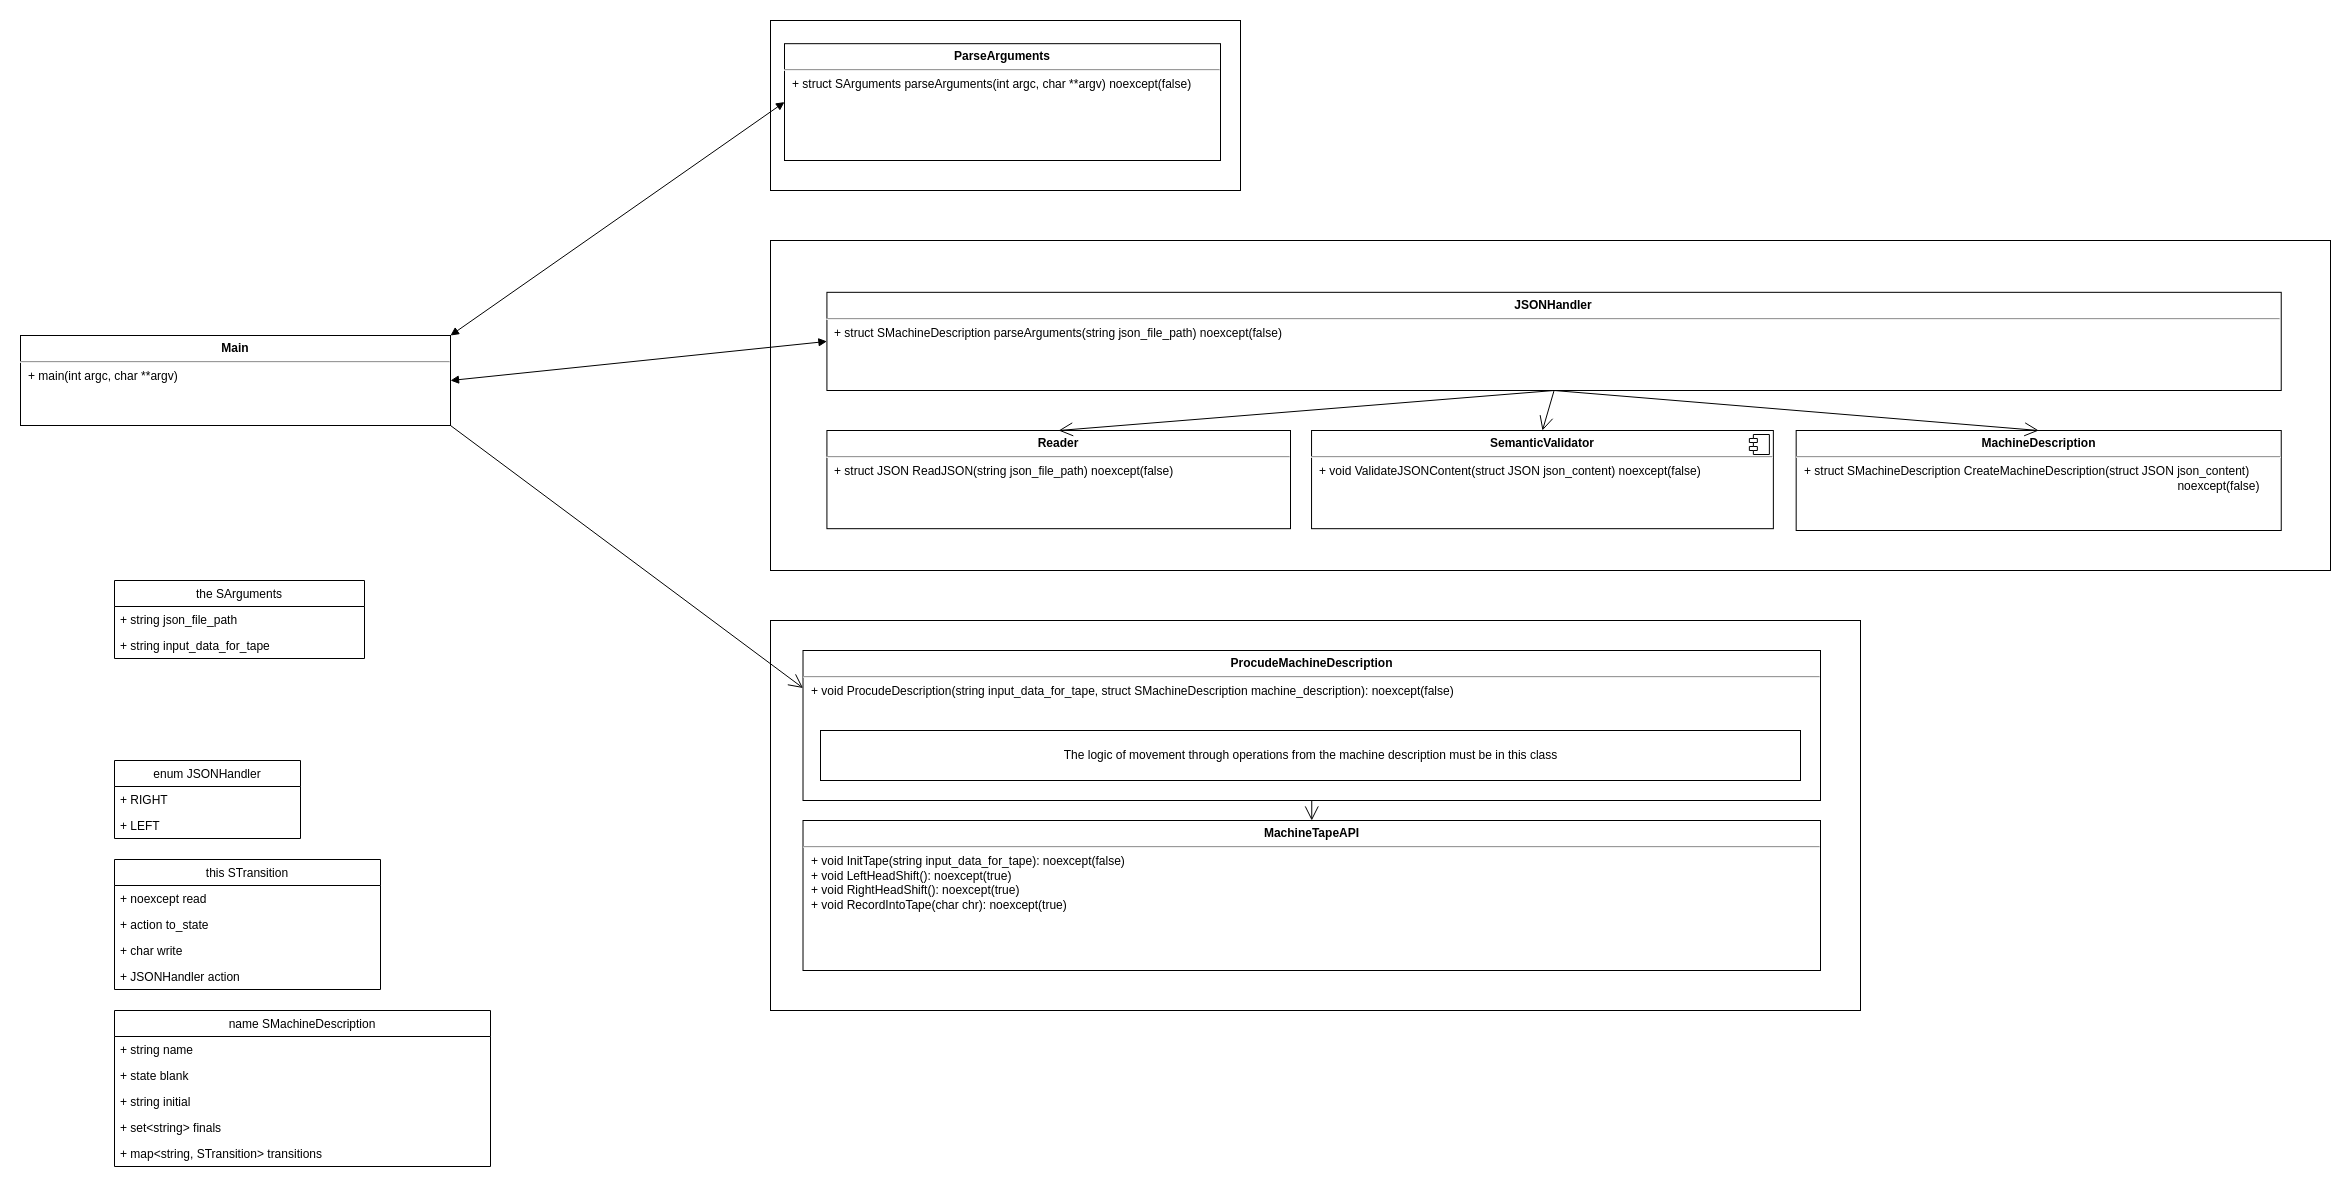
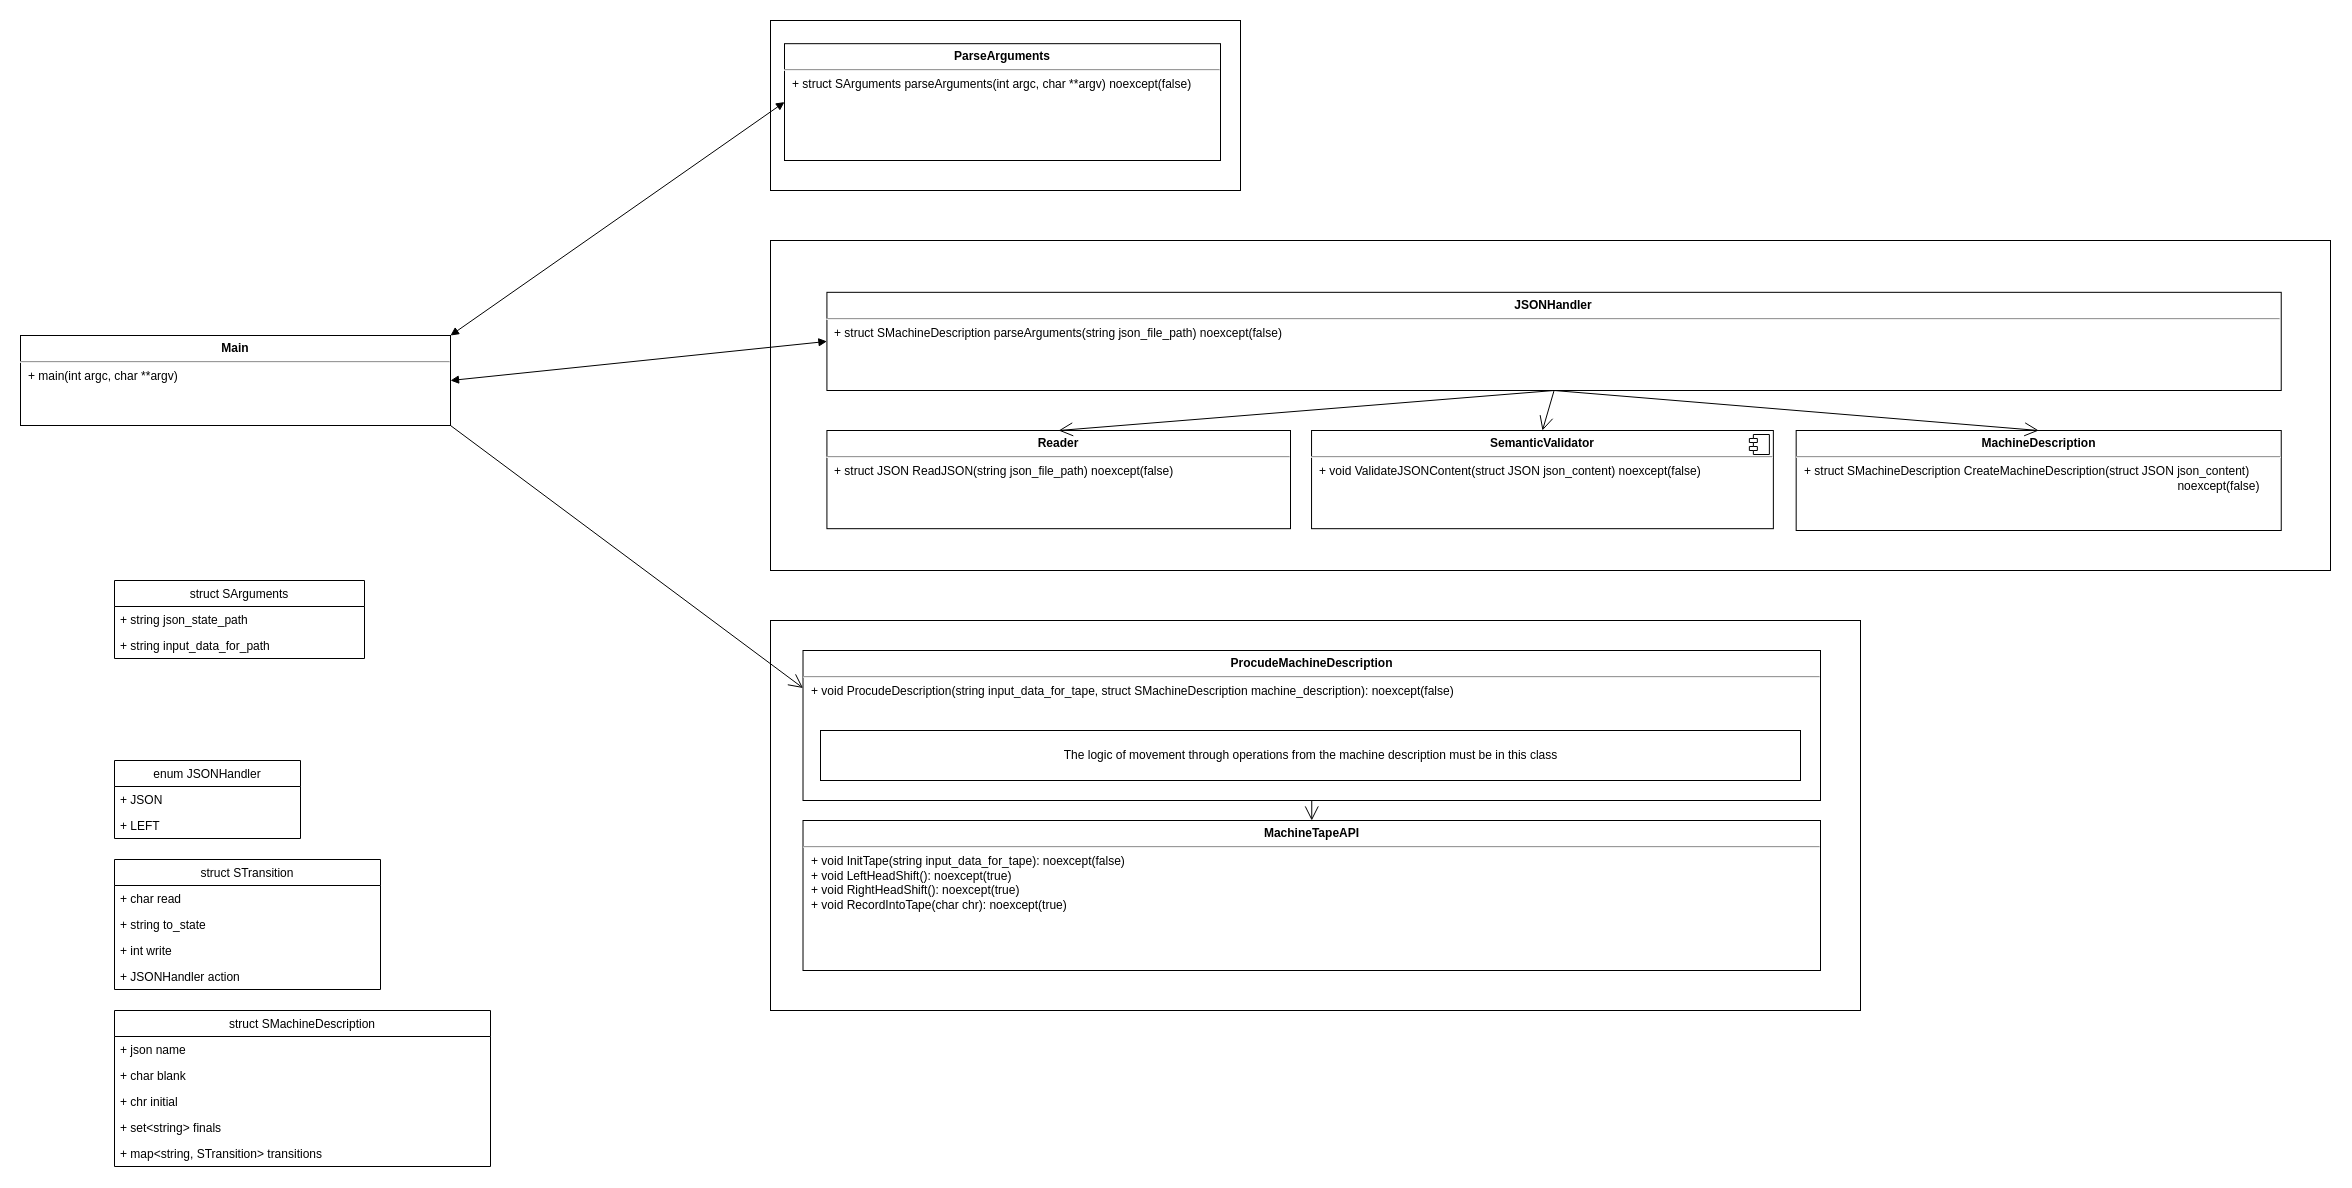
node "the SArguments": label "the SArguments" -> "struct SArguments"
node "+ string json_file_path": label "+ string json_file_path" -> "+ string json_state_path"
node "+ string input_data_for_tape": label "+ string input_data_for_tape" -> "+ string input_data_for_path"
node "+ RIGHT": label "+ RIGHT" -> "+ JSON"
node "this STransition": label "this STransition" -> "struct STransition"
node "+ noexcept read": label "+ noexcept read" -> "+ char read"
node "+ action to_state": label "+ action to_state" -> "+ string to_state"
node "+ char write": label "+ char write" -> "+ int write"
node "name SMachineDescription": label "name SMachineDescription" -> "struct SMachineDescription"
node "+ string name": label "+ string name" -> "+ json name"
node "+ state blank": label "+ state blank" -> "+ char blank"
node "+ string initial": label "+ string initial" -> "+ chr initial"
